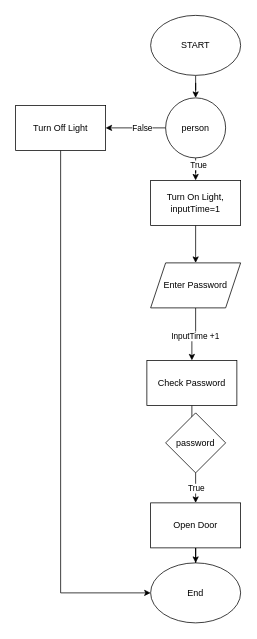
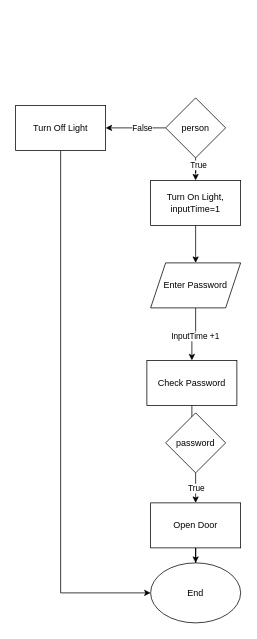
node "START": removed
edge "START" -> "person": removed
node "person": shape ellipse -> diamond
